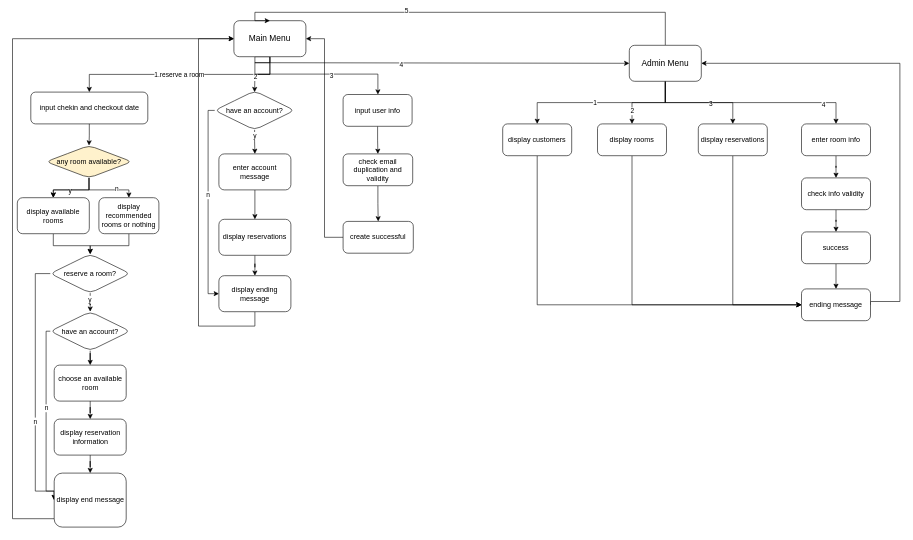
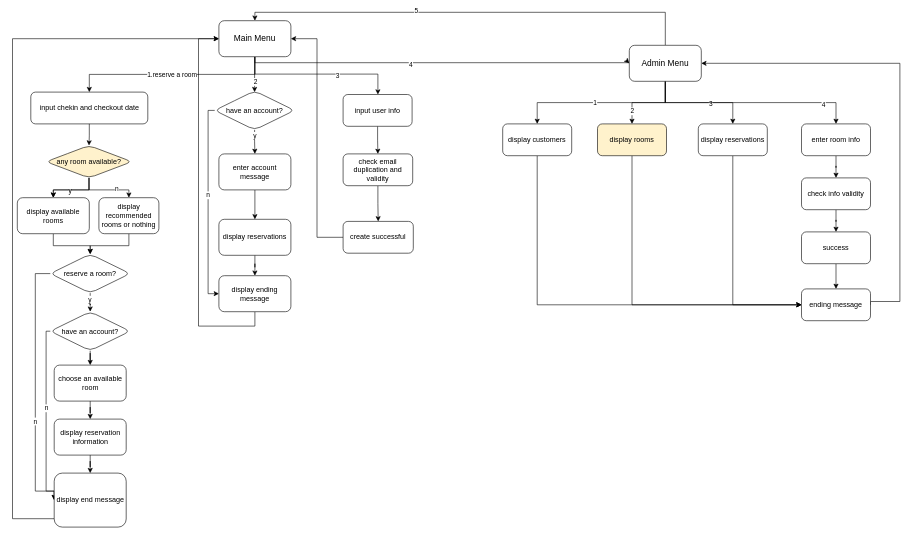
node "Main Menu": moved (270, 39) -> (255, 39)
node "display rooms": fillcolor #ffffff -> #fff2cc
